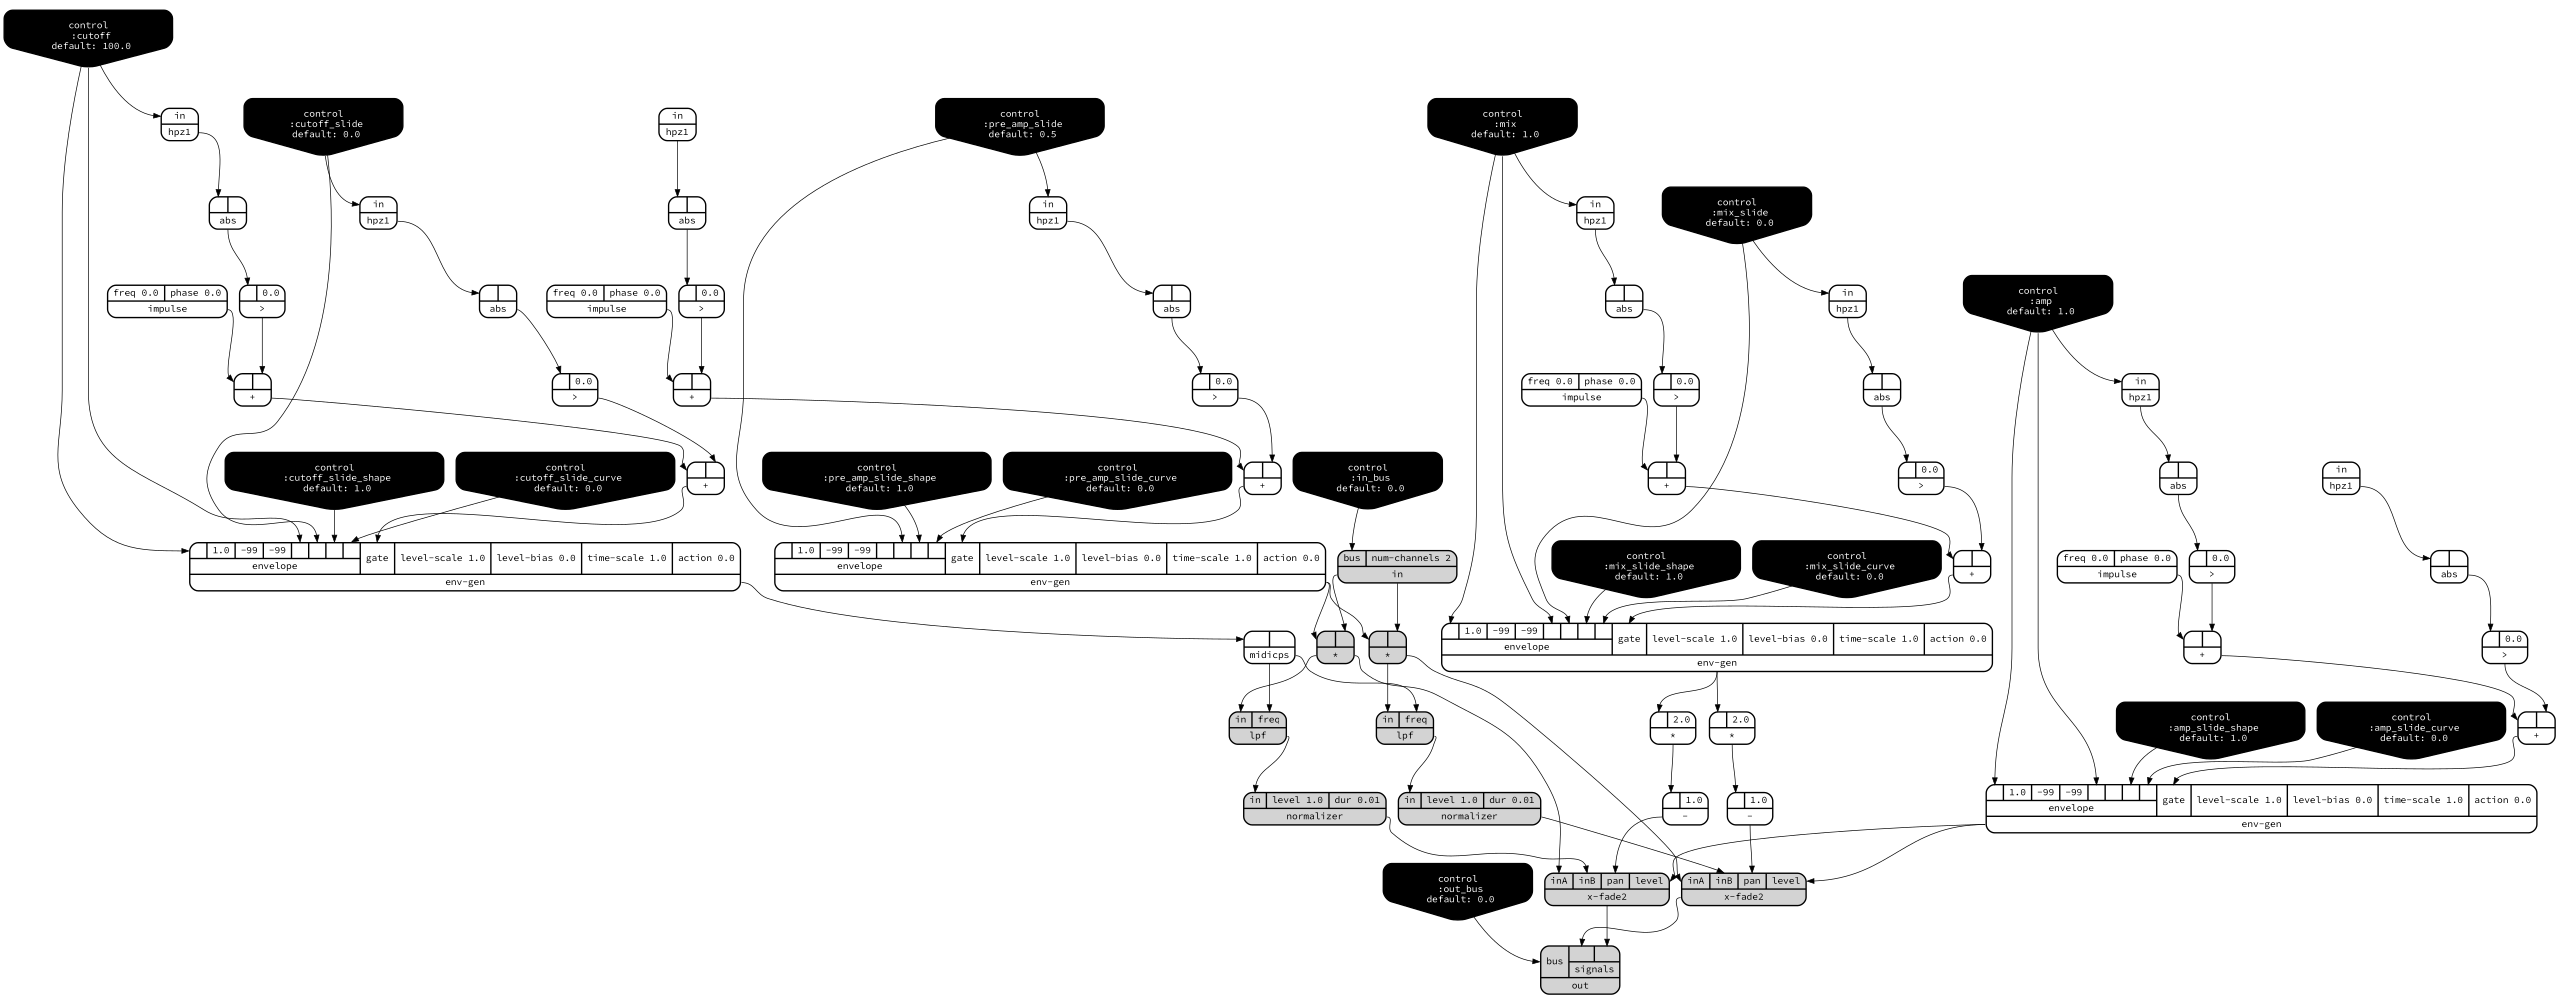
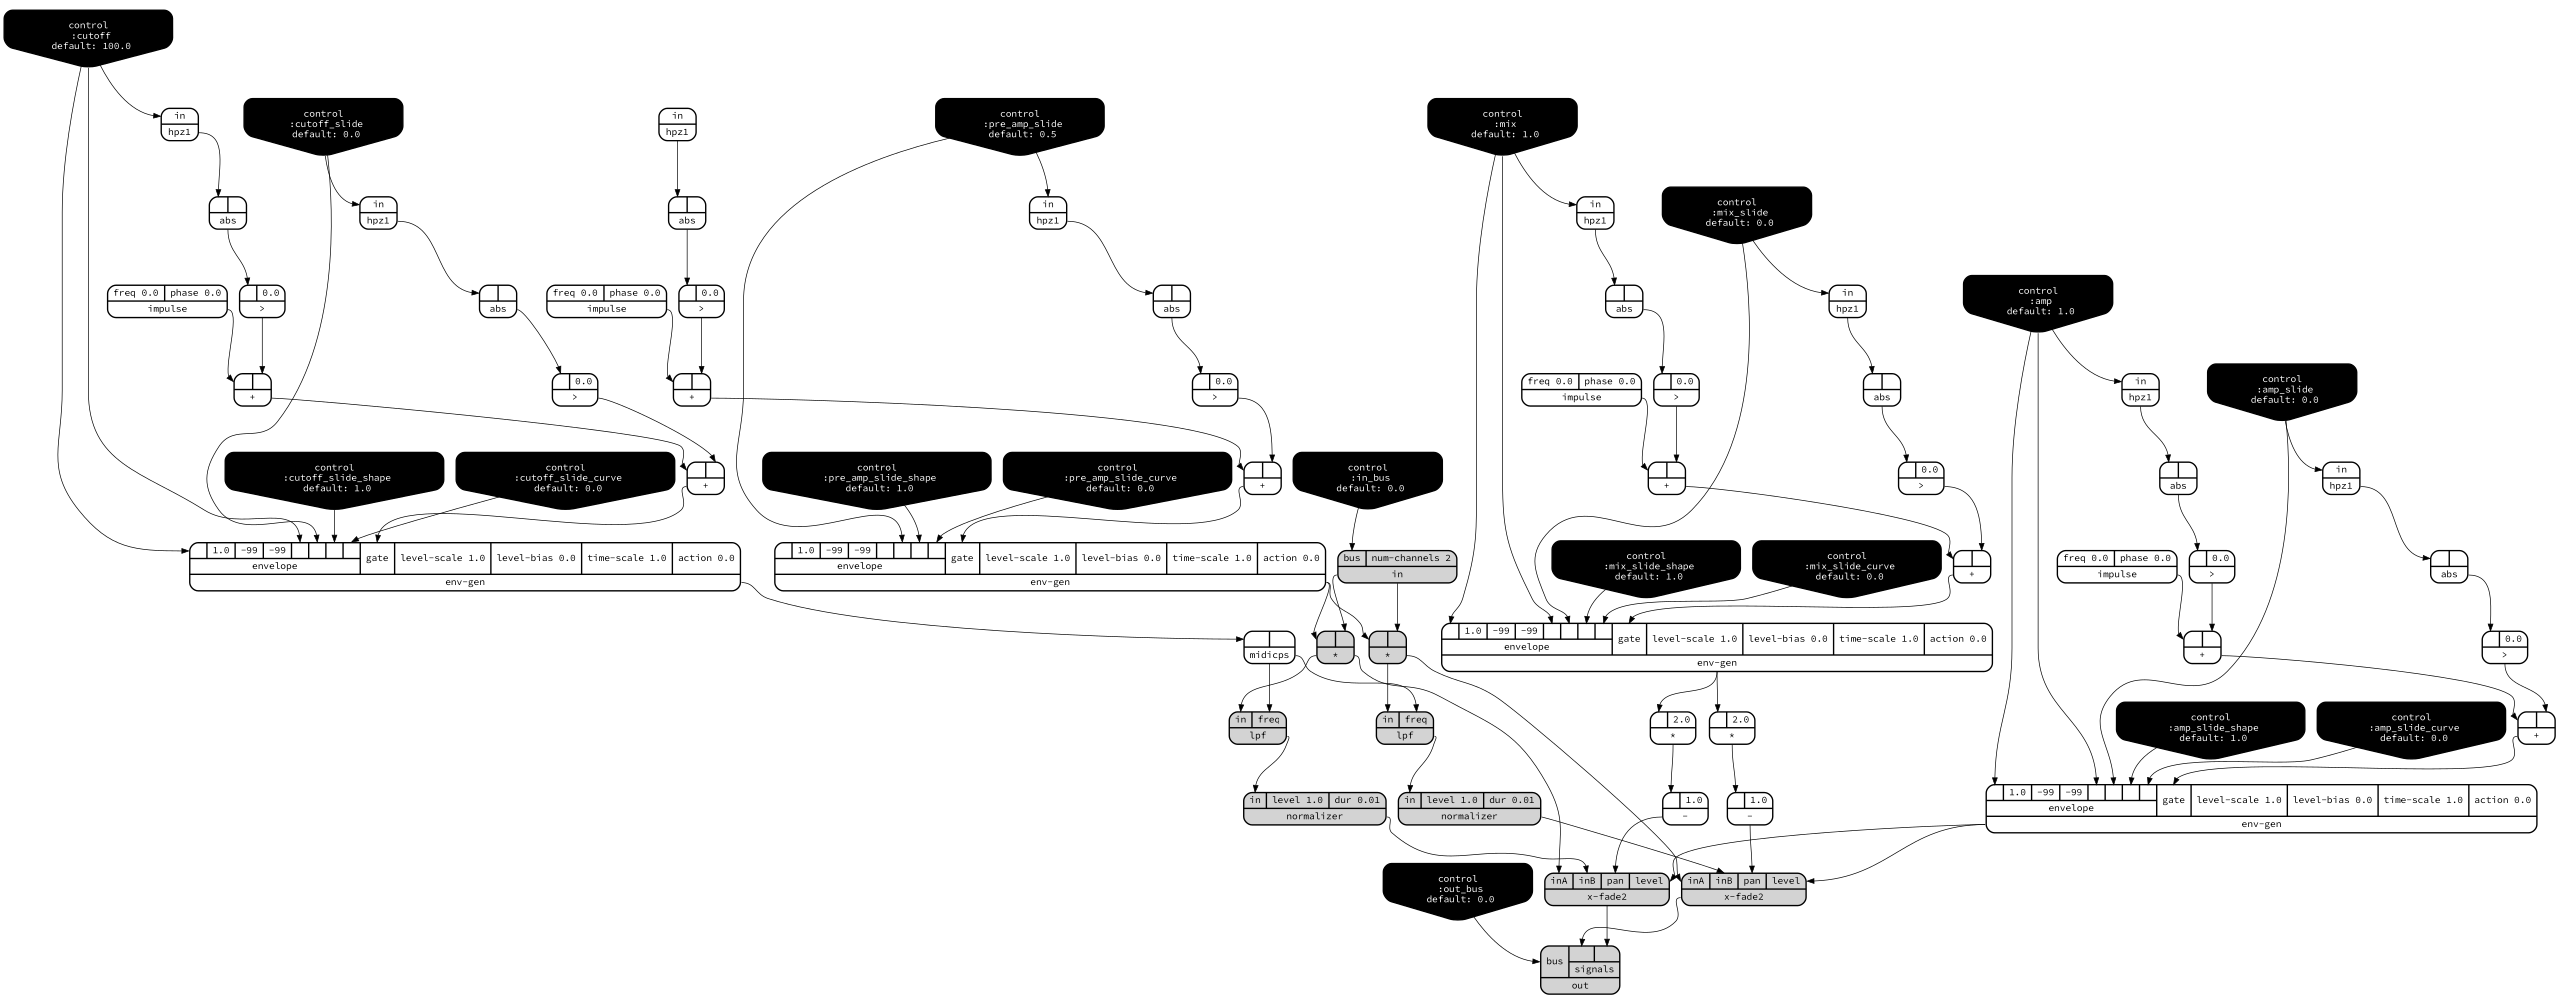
node "control :amp_slide default: 0.0": added
